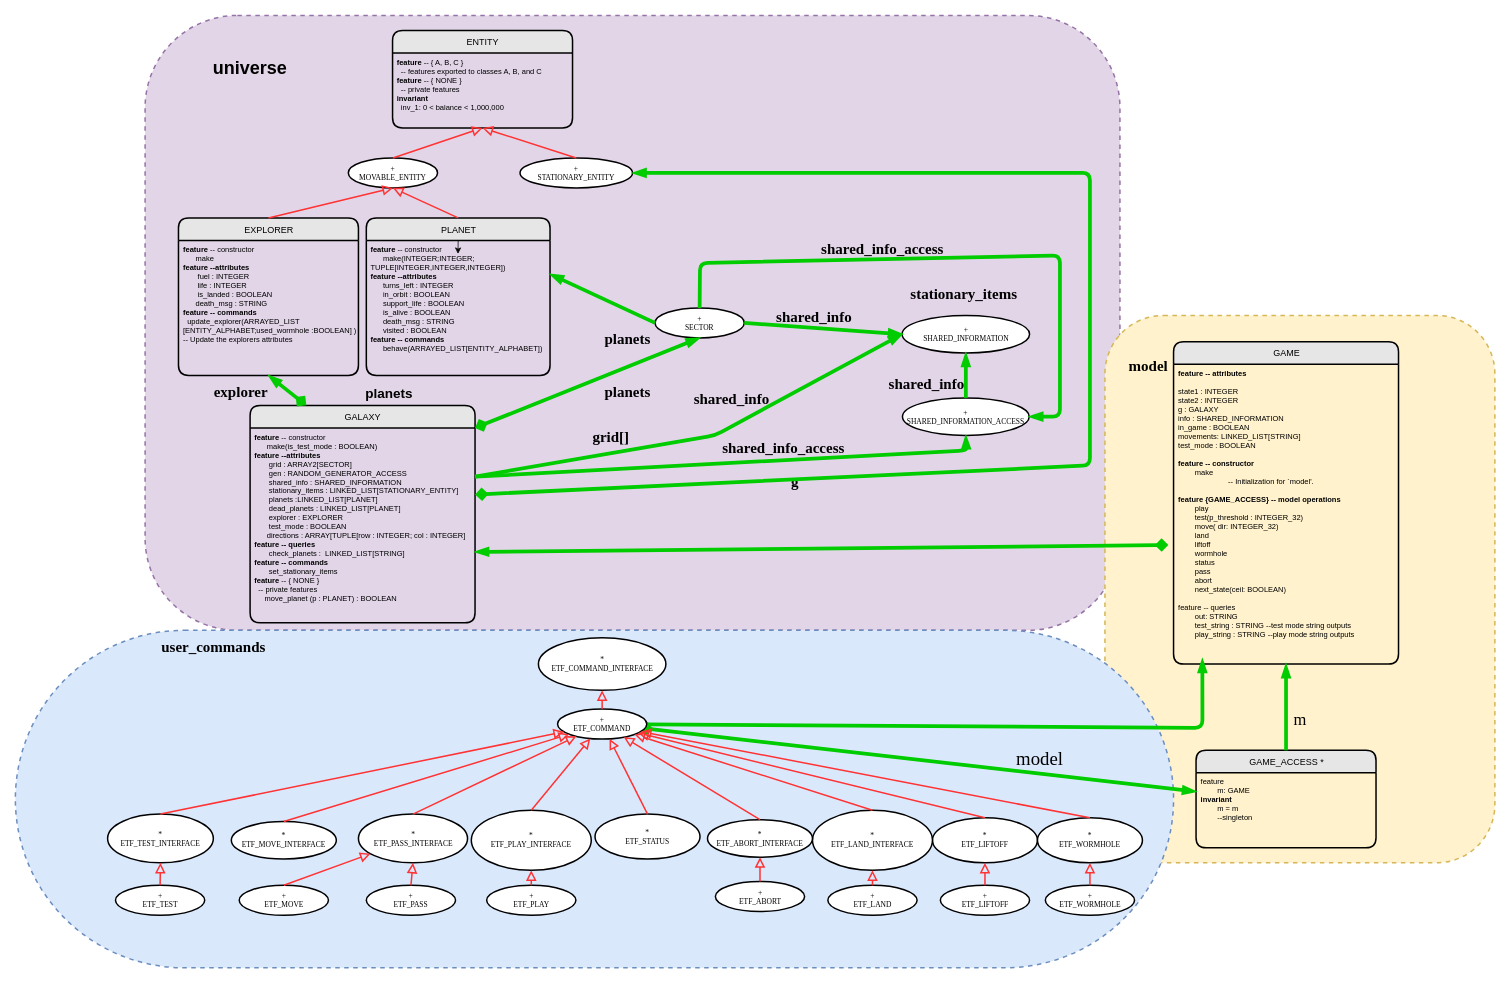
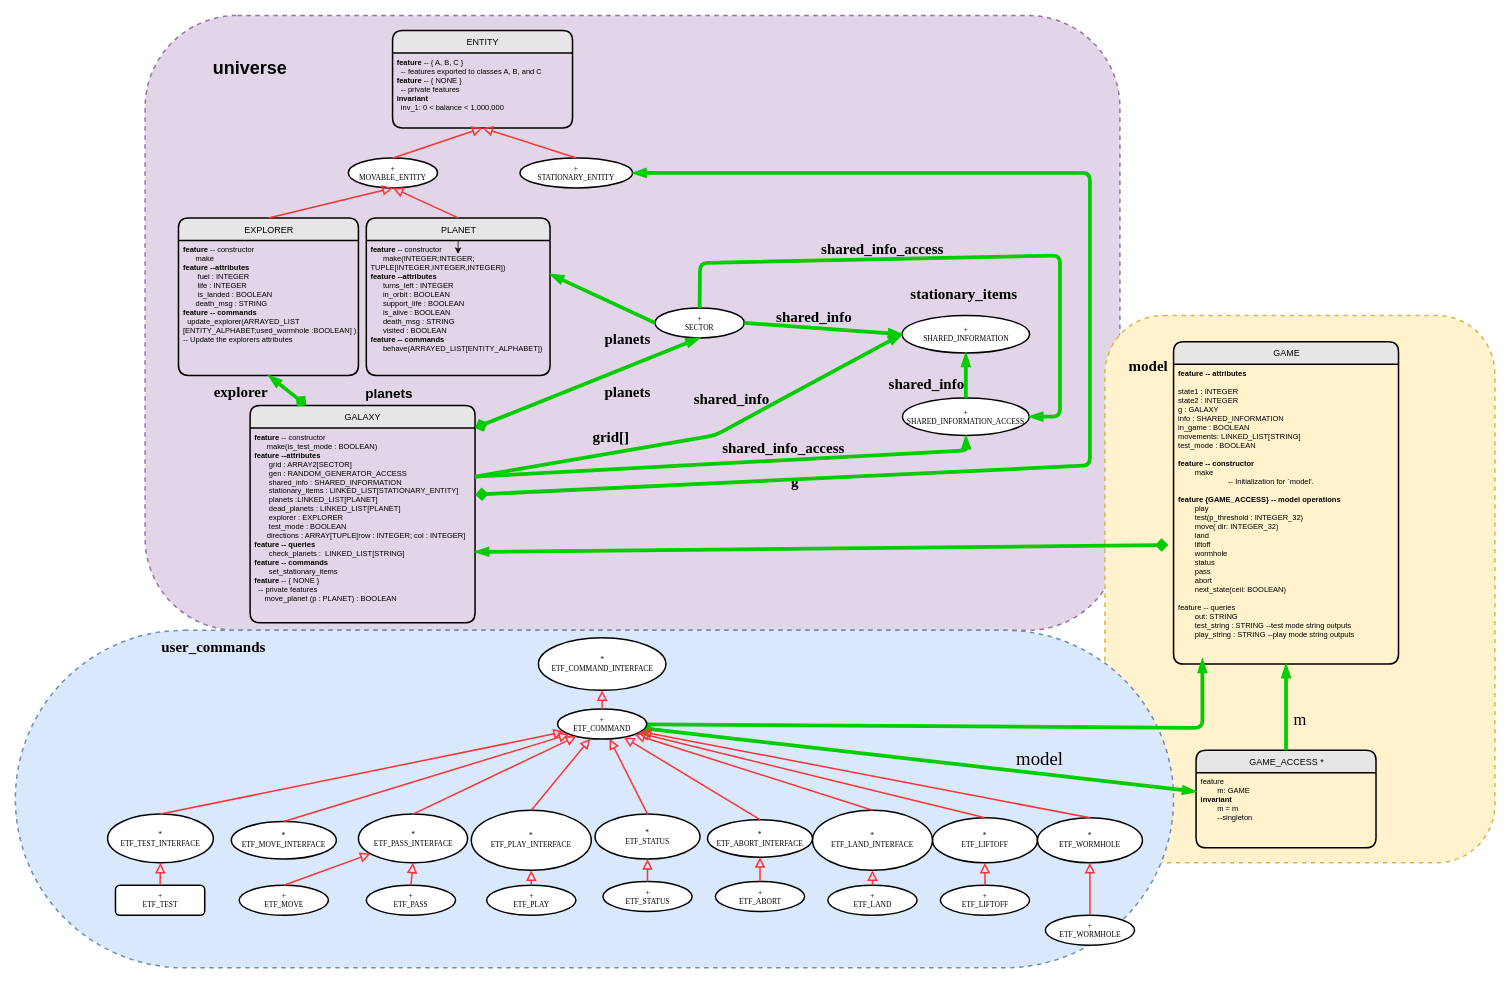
edge "+ ETF_STATUS" -> "* ETF_STATUS": added
node "+ ETF_STATUS": added
node "+ ETF_TEST": shape ellipse -> rounded rectangle
node "+ ETF_WORMHOLE": moved (1090, 900) -> (1090, 930)
